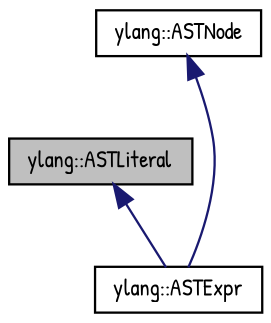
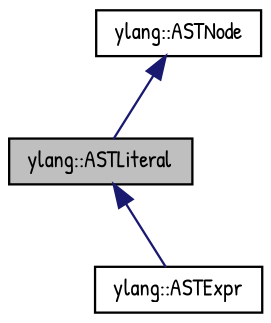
edge "ylang::ASTExpr" -> "ylang::ASTNode": now "ylang::ASTLiteral" -> "ylang::ASTNode"
